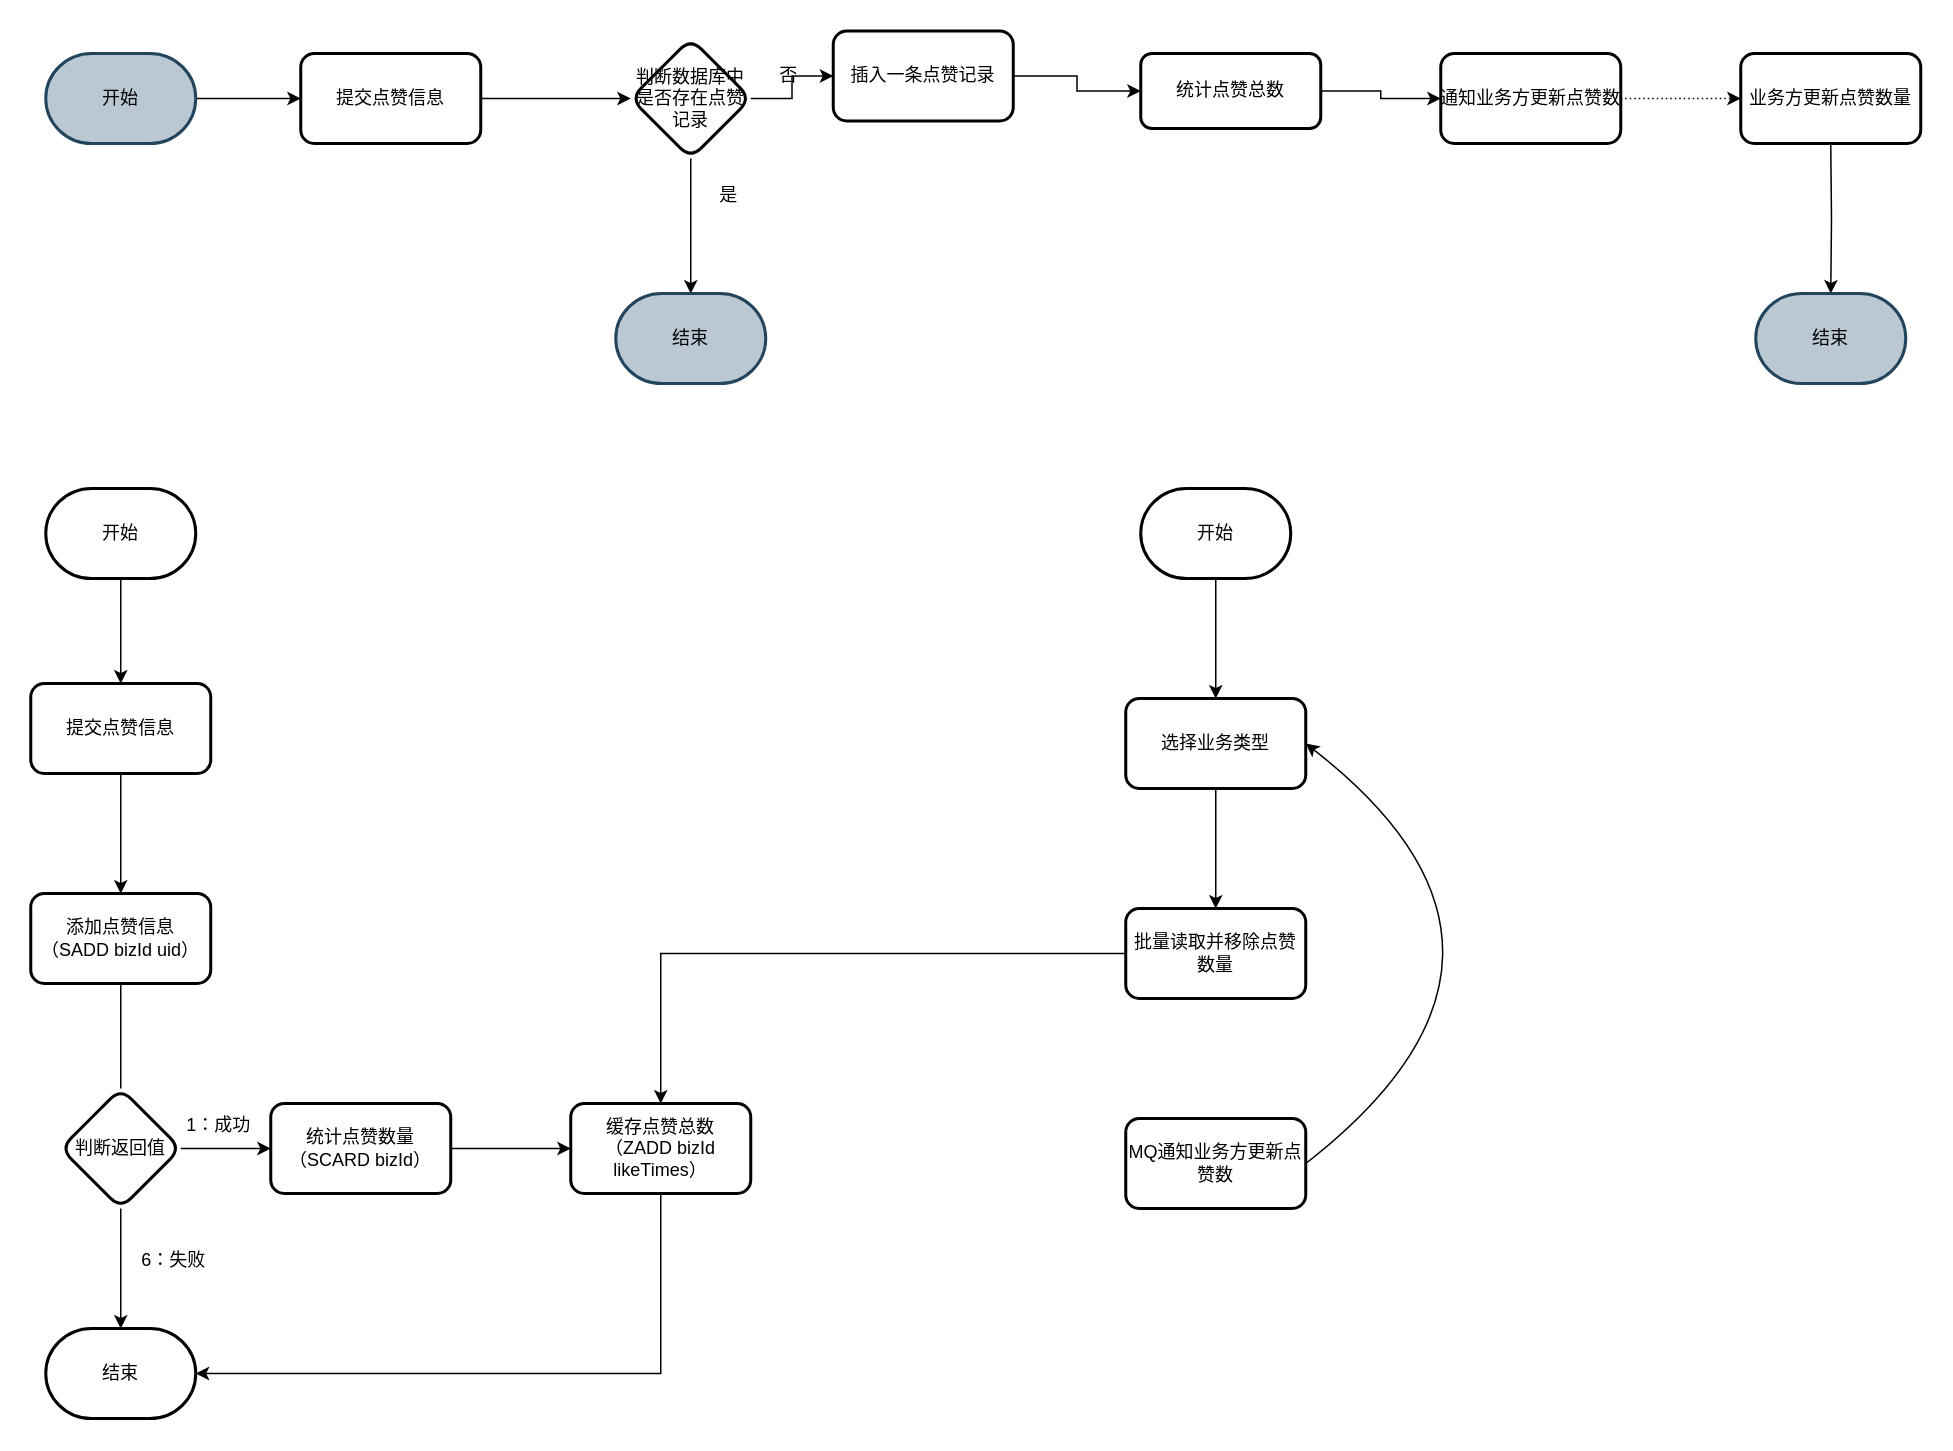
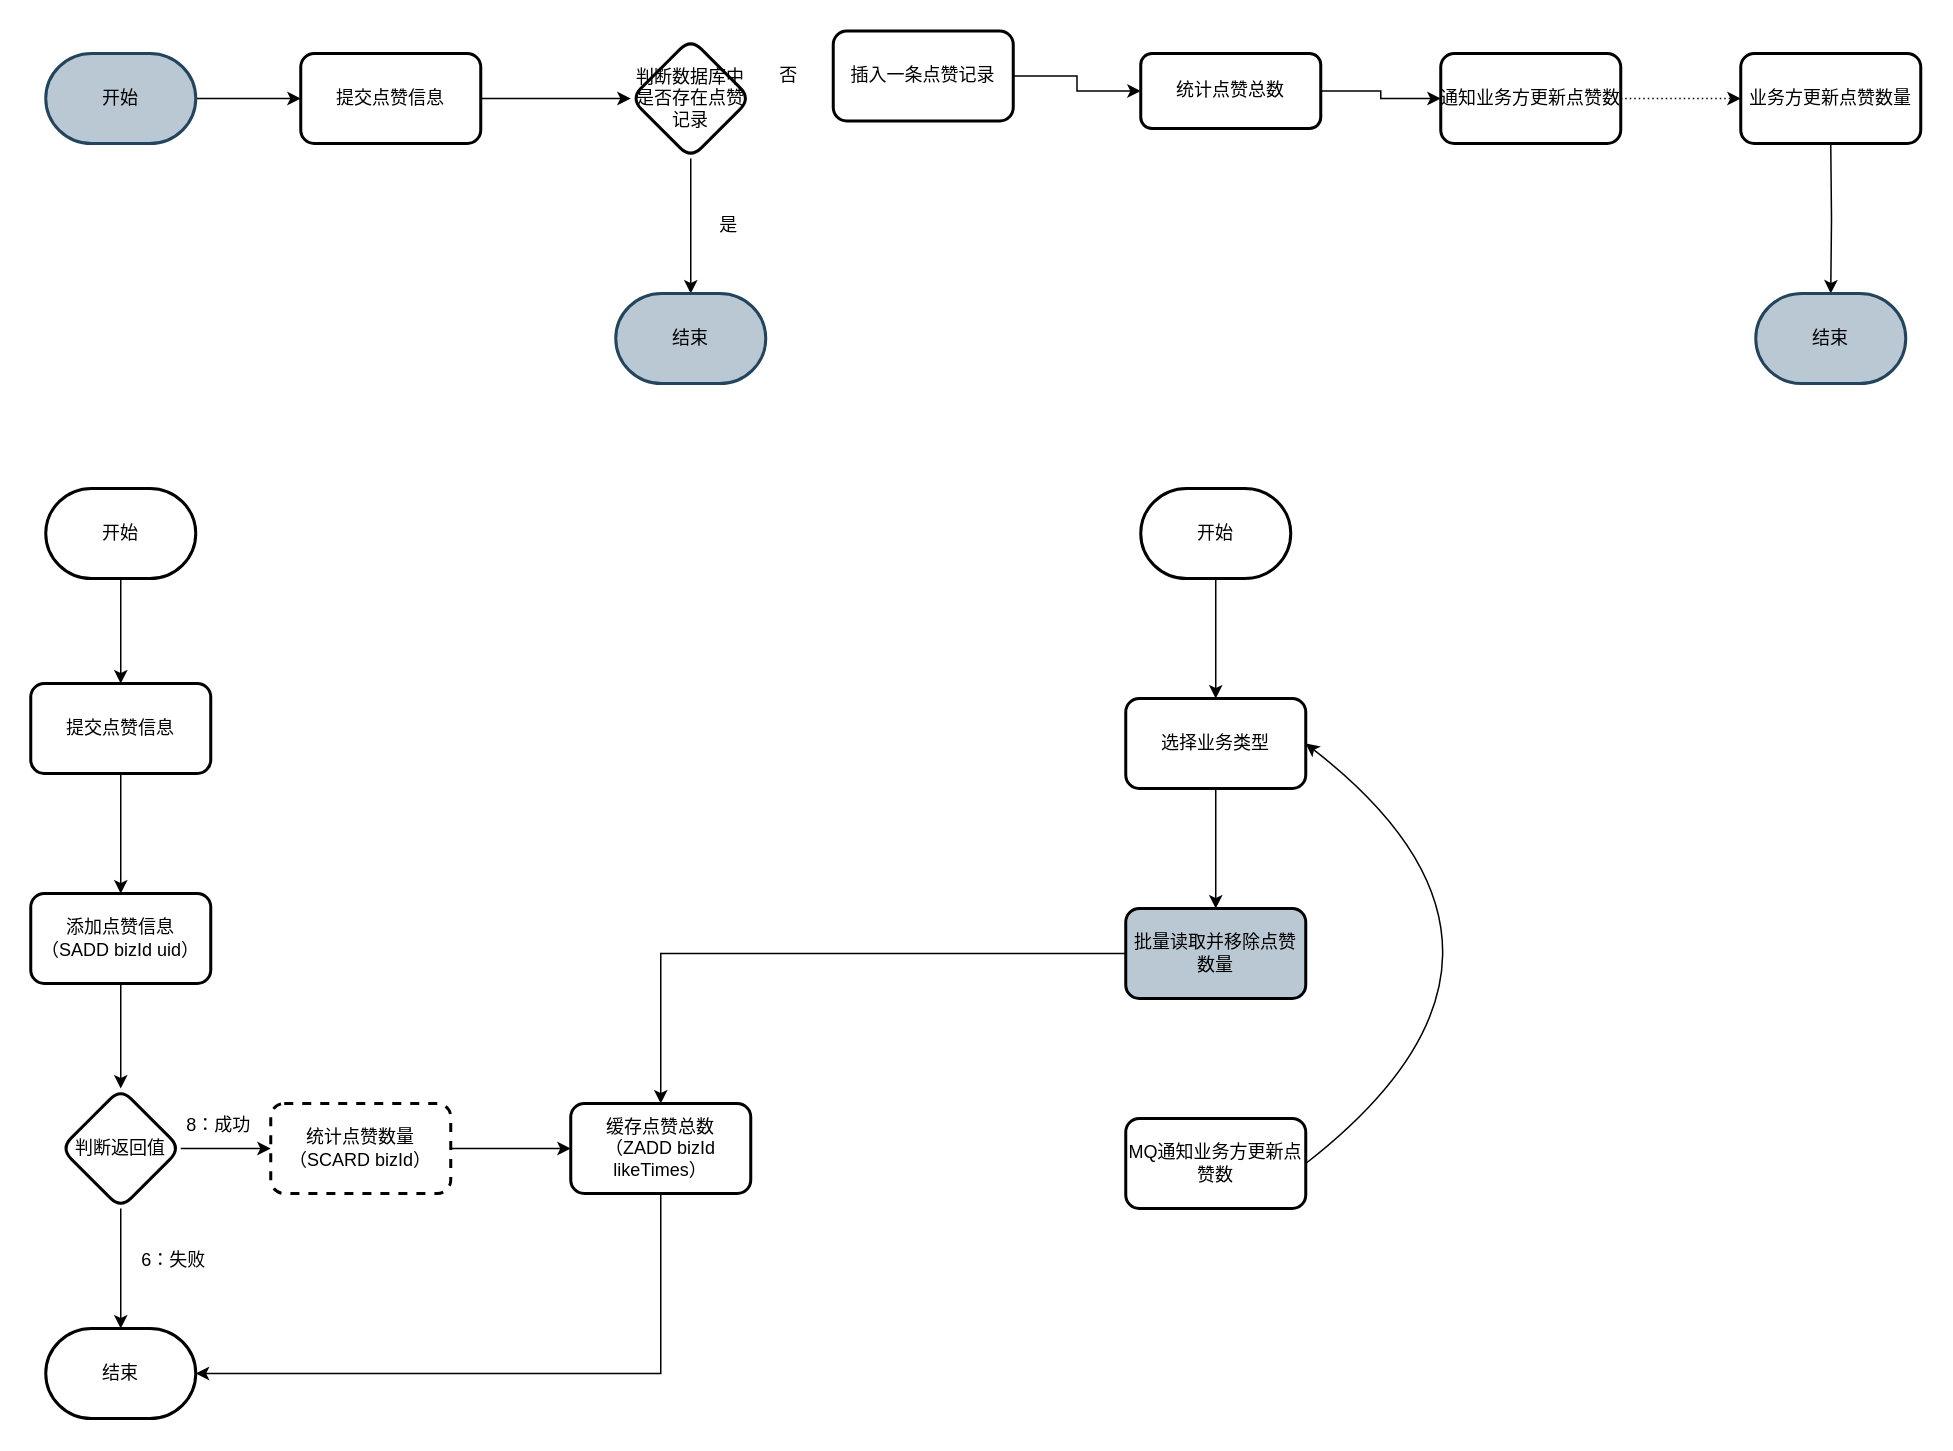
edge "判断数据库中是否存在点赞记录" -> "插入一条点赞记录": removed
node "是": moved (728, 196) -> (728, 226)
node "批量读取并移除点赞数量": fillcolor #ffffff -> #bac8d3
edge "添加点赞信息 （SADD bizId uid）" -- "判断返回值": arrowhead none -> classic
node "1：成功": label "1：成功" -> "8：成功"
node "统计点赞数量 （SCARD bizId）": style solid -> dashed
